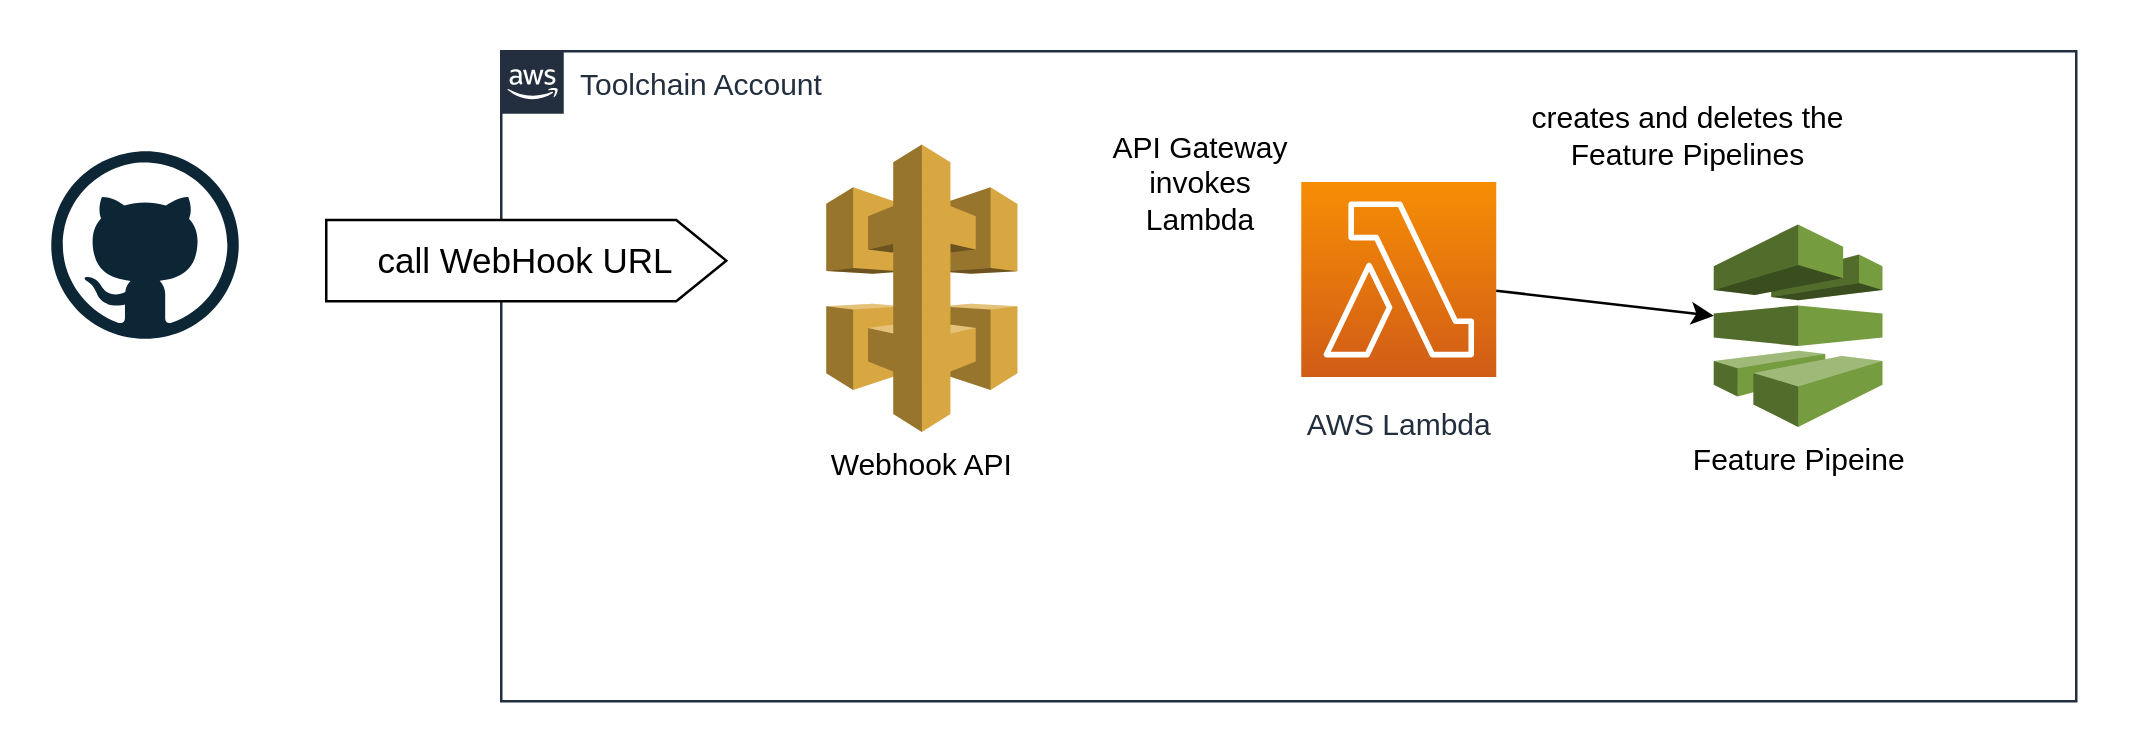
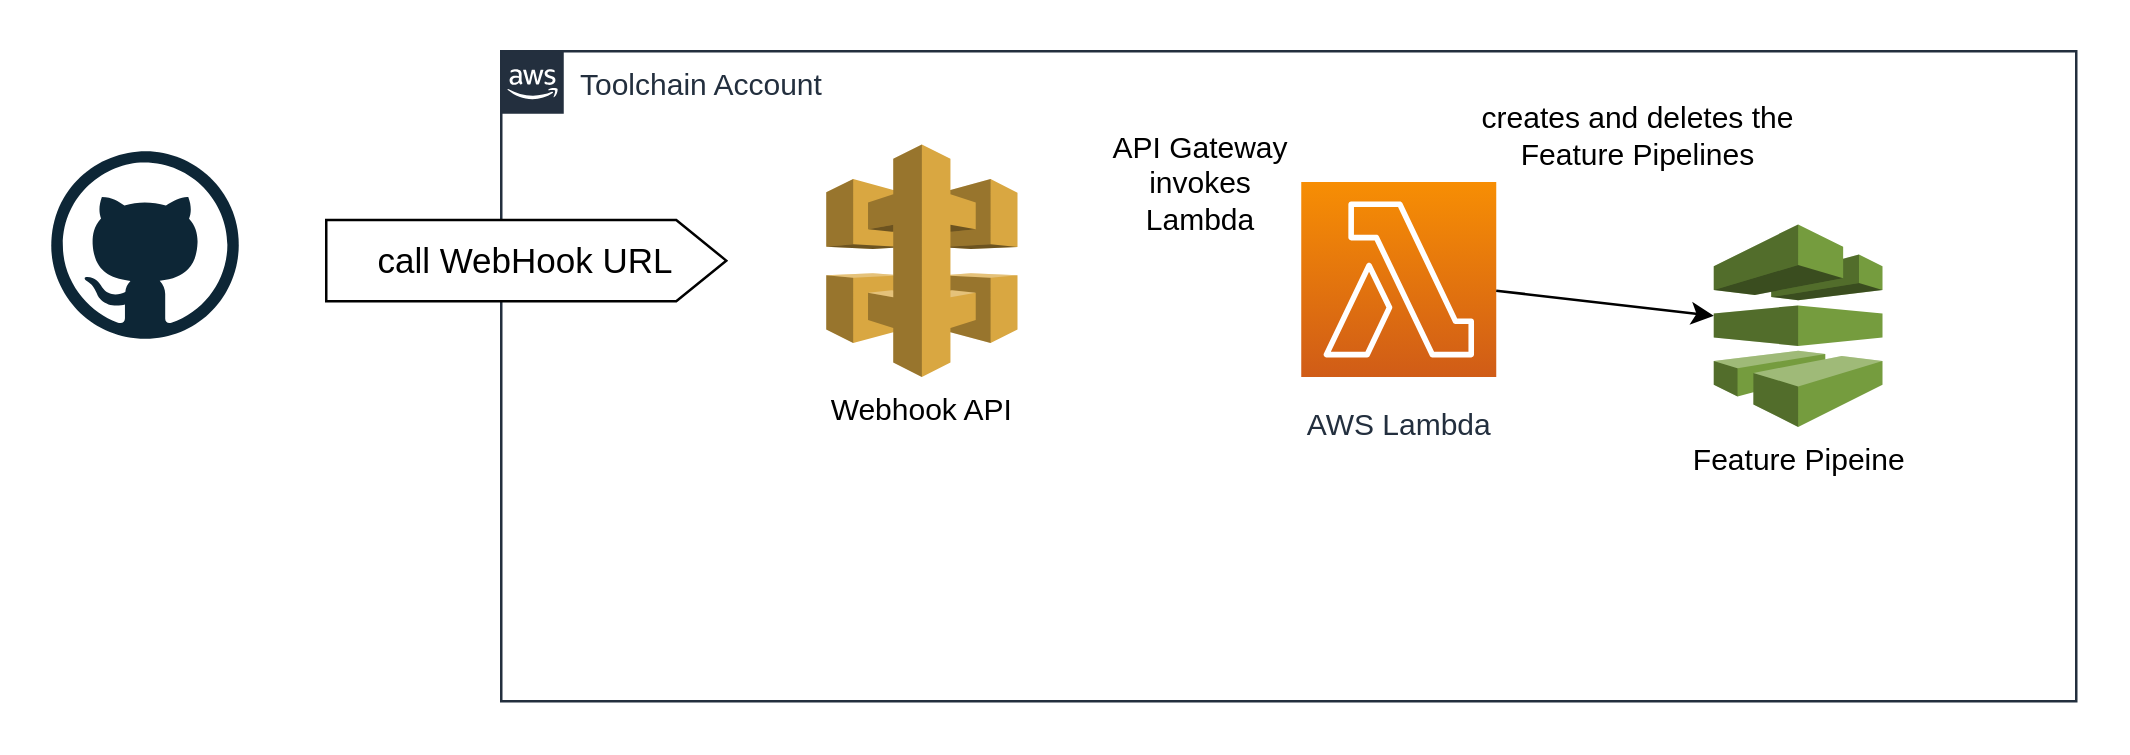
node "creates and deletes the Feature Pipelines": moved (1689, 137) -> (1639, 137)
node "Webhook API": size 191x288 -> 191x233
